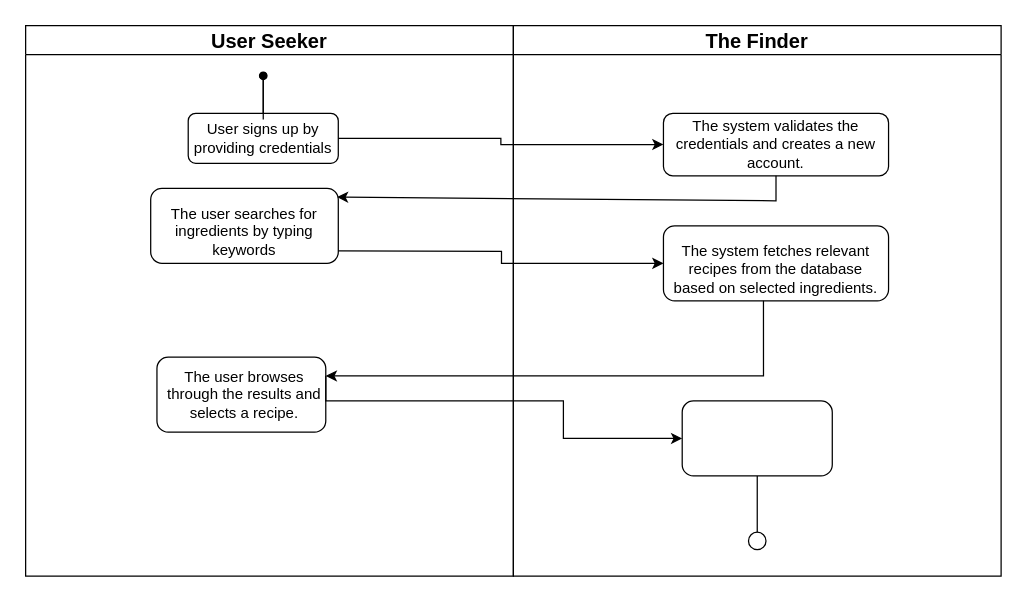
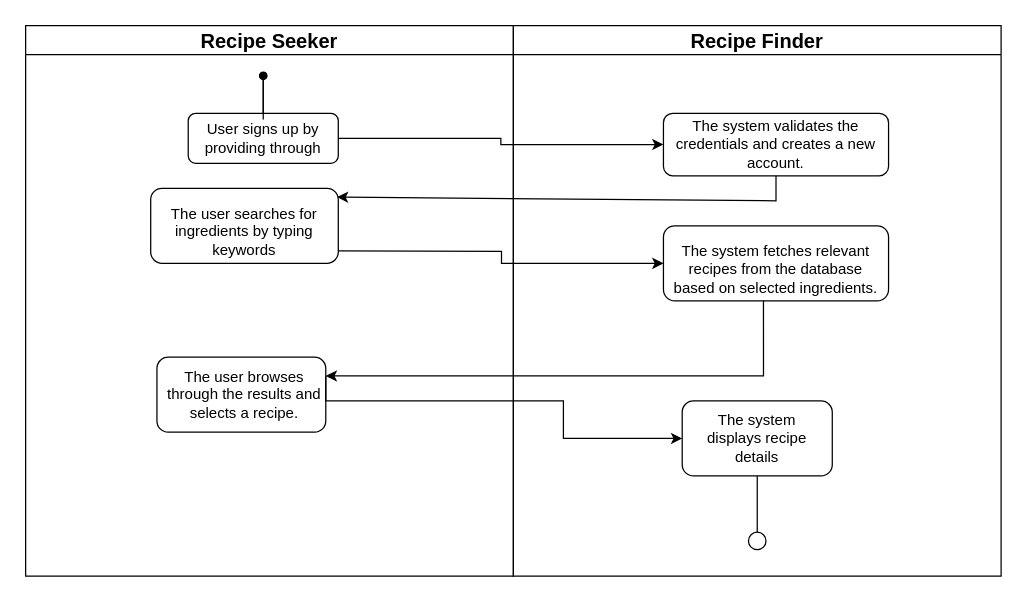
node "User Seeker": label "User Seeker" -> "Recipe Seeker"
node "The Finder": label "The Finder" -> "Recipe Finder"
node "User signs up by providing credentials": label "User signs up by providing credentials" -> "User signs up by providing through"
node "The system displays recipe details": added
